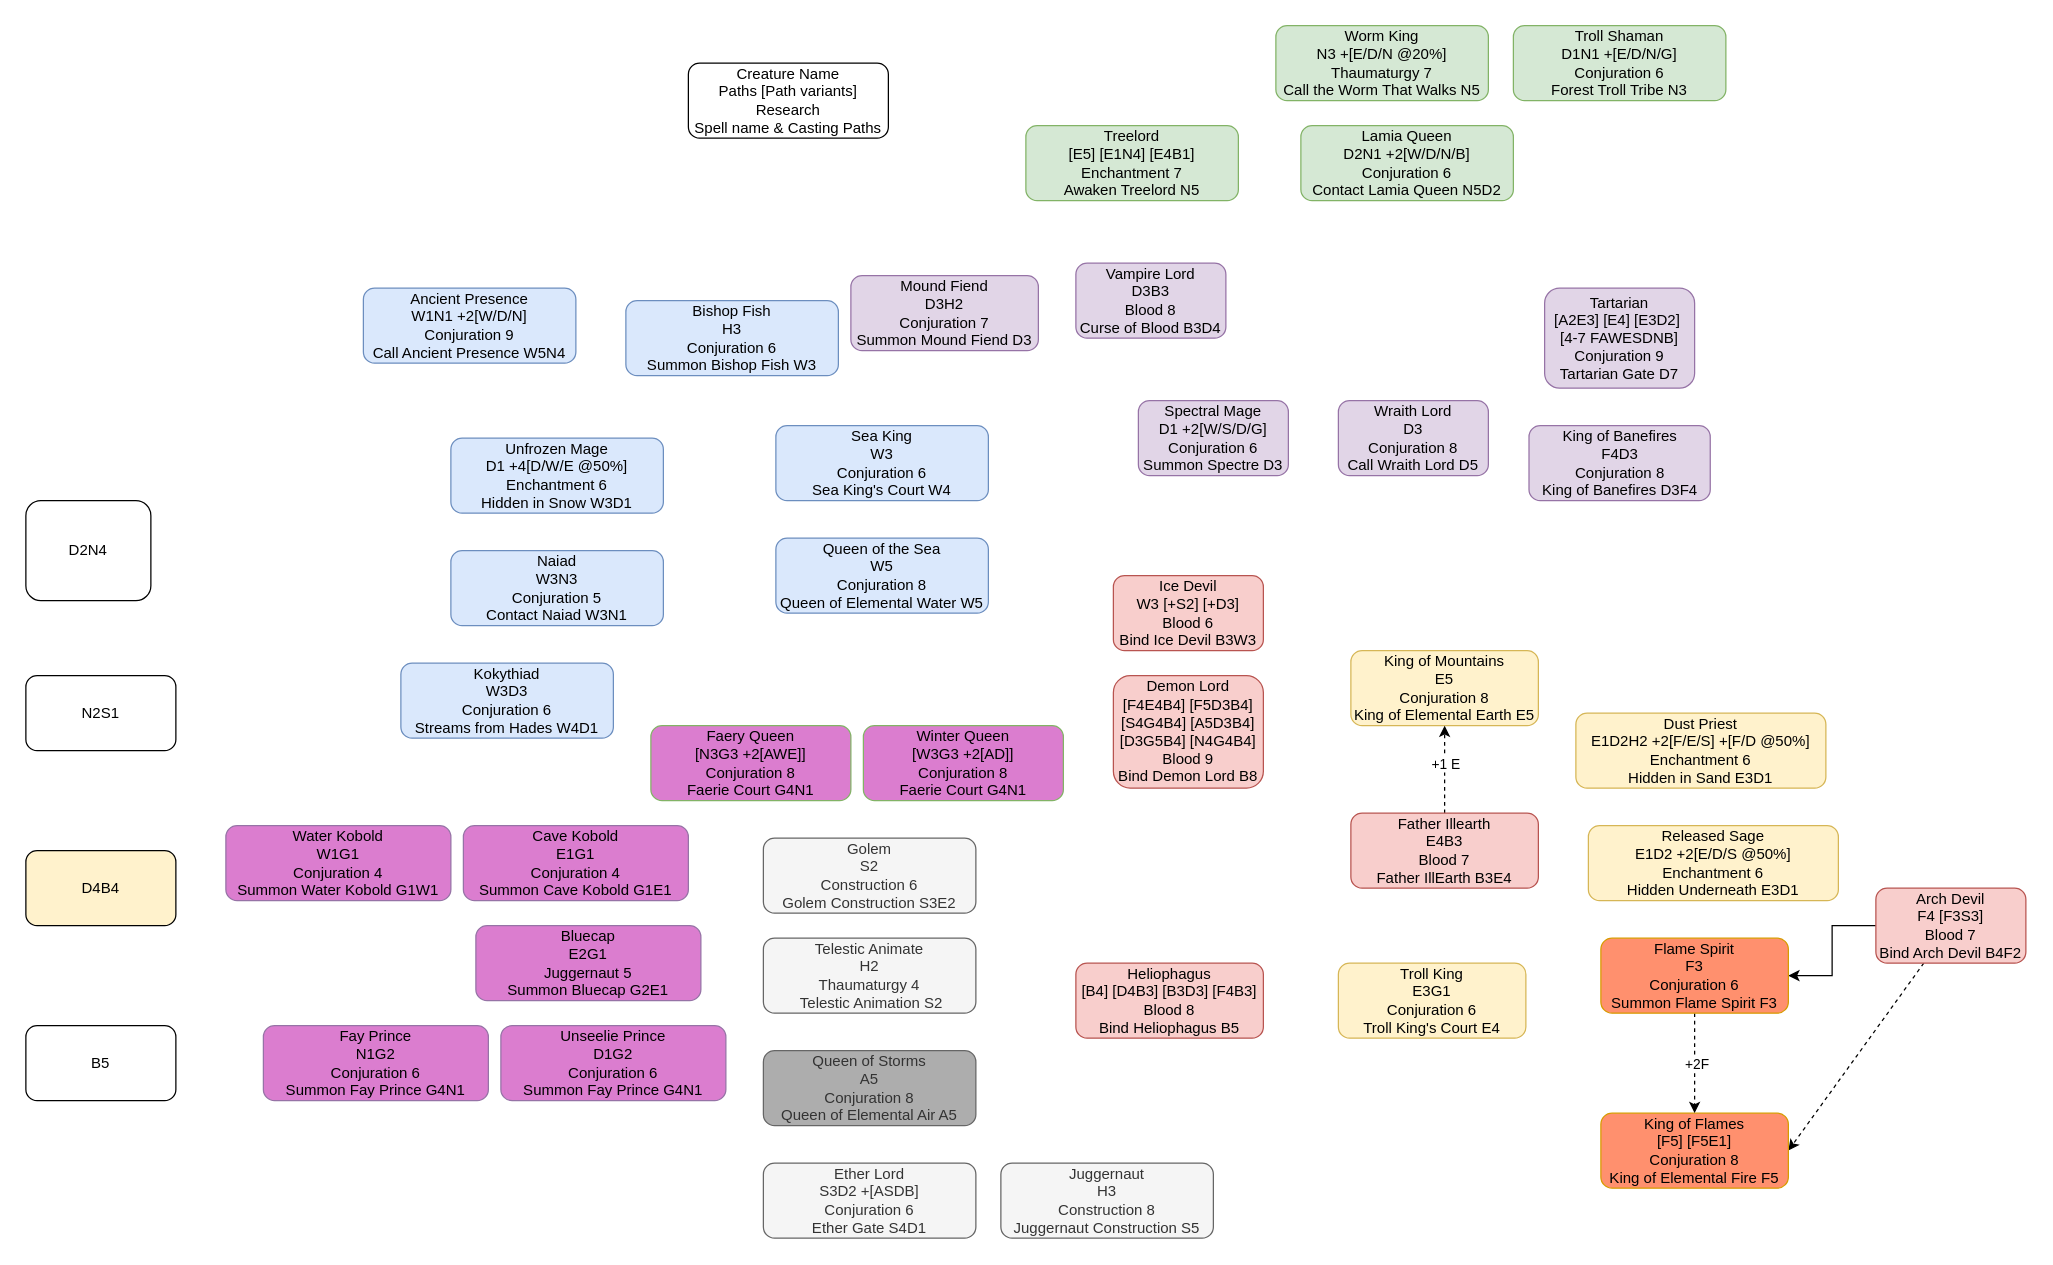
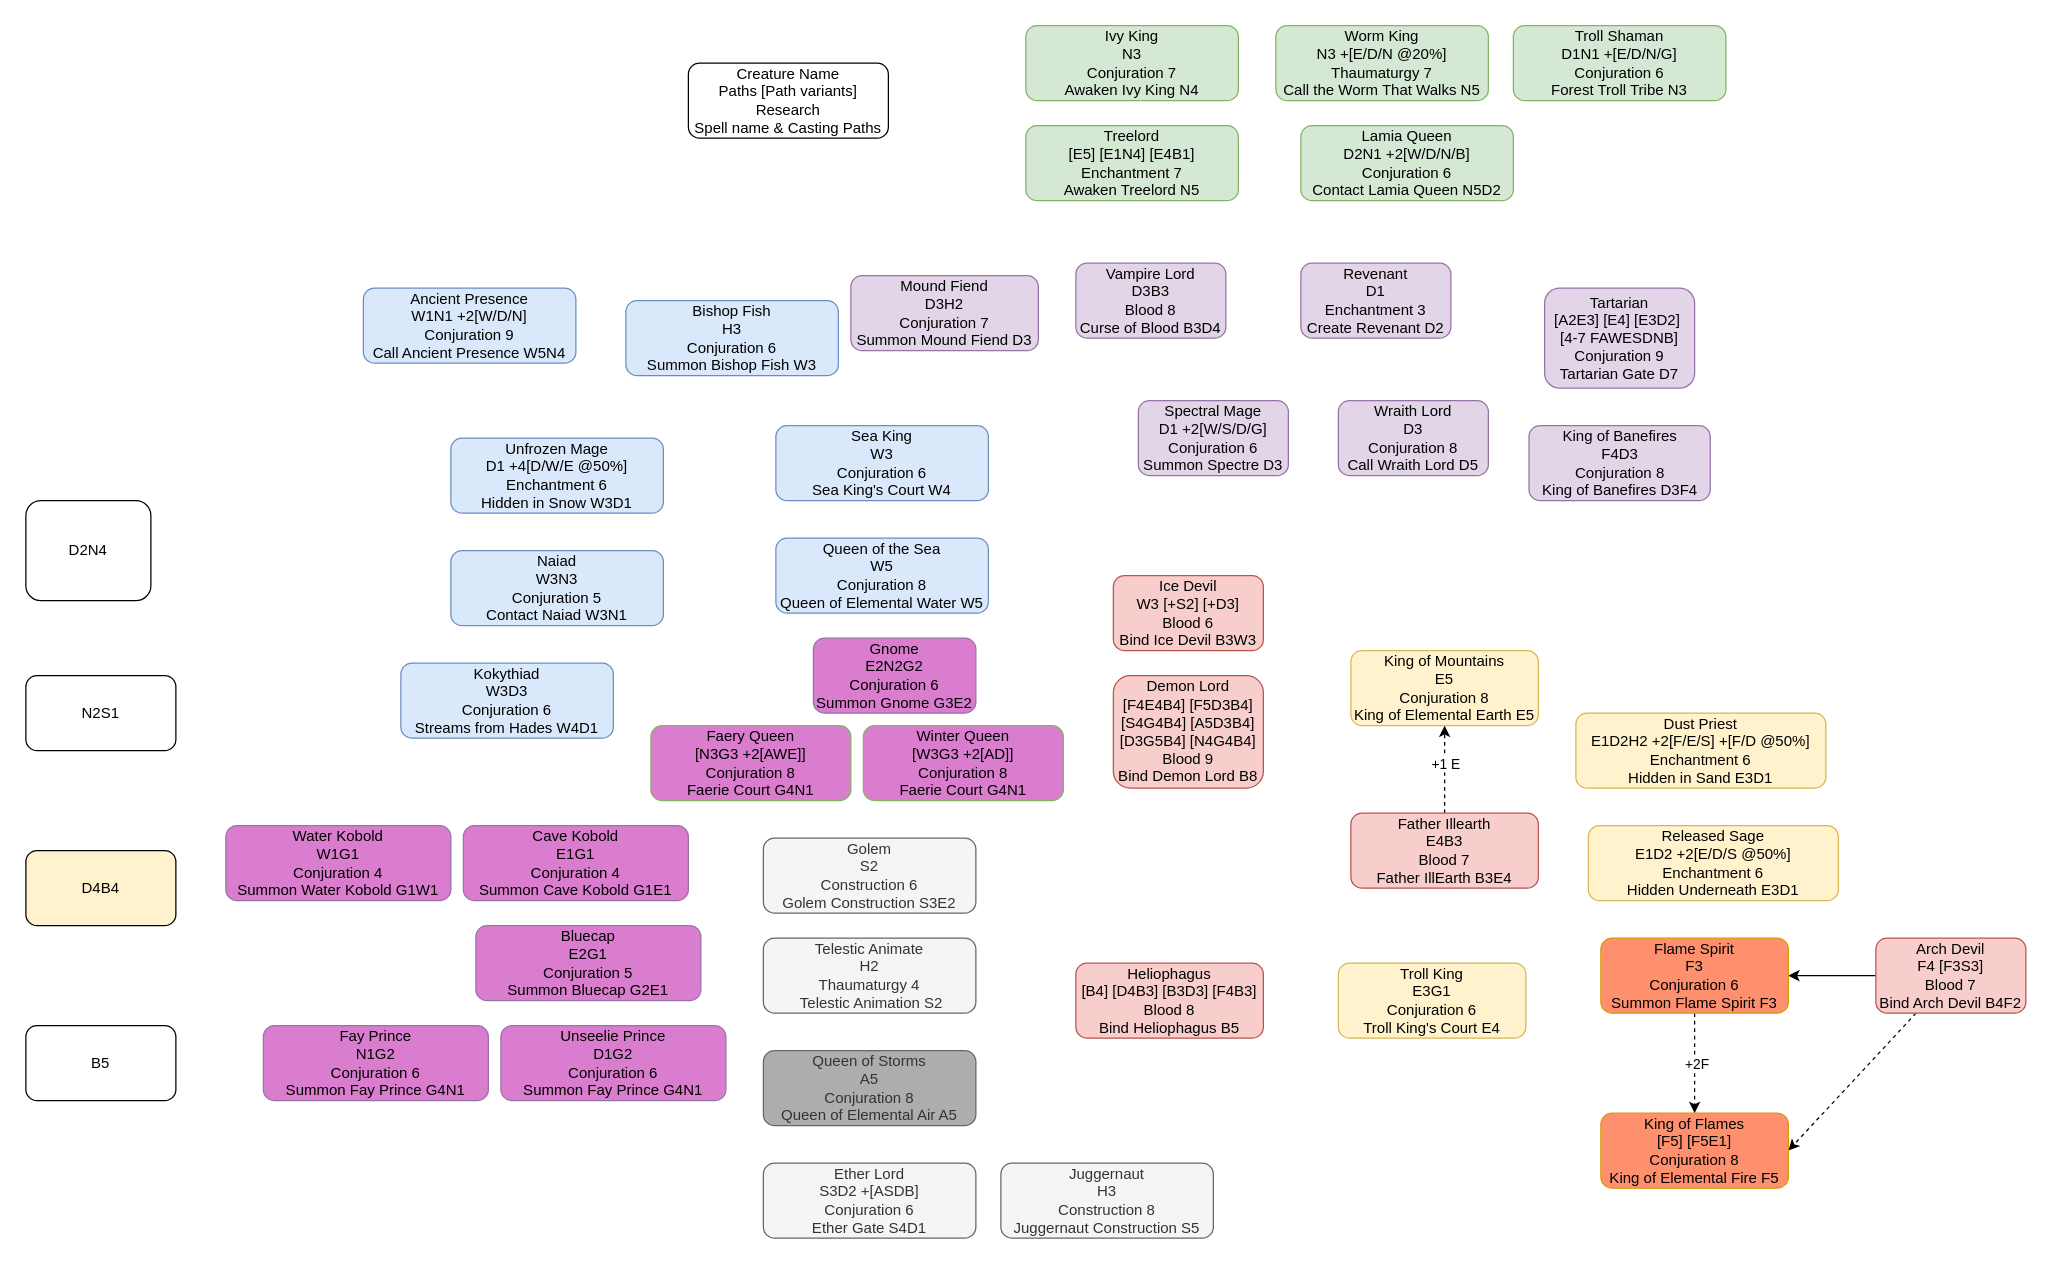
node "Ivy King N3 Conjuration 7 Awaken Ivy King N4": added
node "Revenant D1 Enchantment 3 Create Revenant D2": added
node "Gnome E2N2G2 Conjuration 6 Summon Gnome G3E2": added
node "Arch Devil F4 [F3S3] Blood 7 Bind Arch Devil B4F2": moved (1951, 926) -> (1951, 976)
node "Bluecap E2G1 Juggernaut 5 Summon Bluecap G2E1": label "Bluecap E2G1 Juggernaut 5 Summon Bluecap G2E1" -> "Bluecap E2G1 Conjuration 5 Summon Bluecap G2E1"
